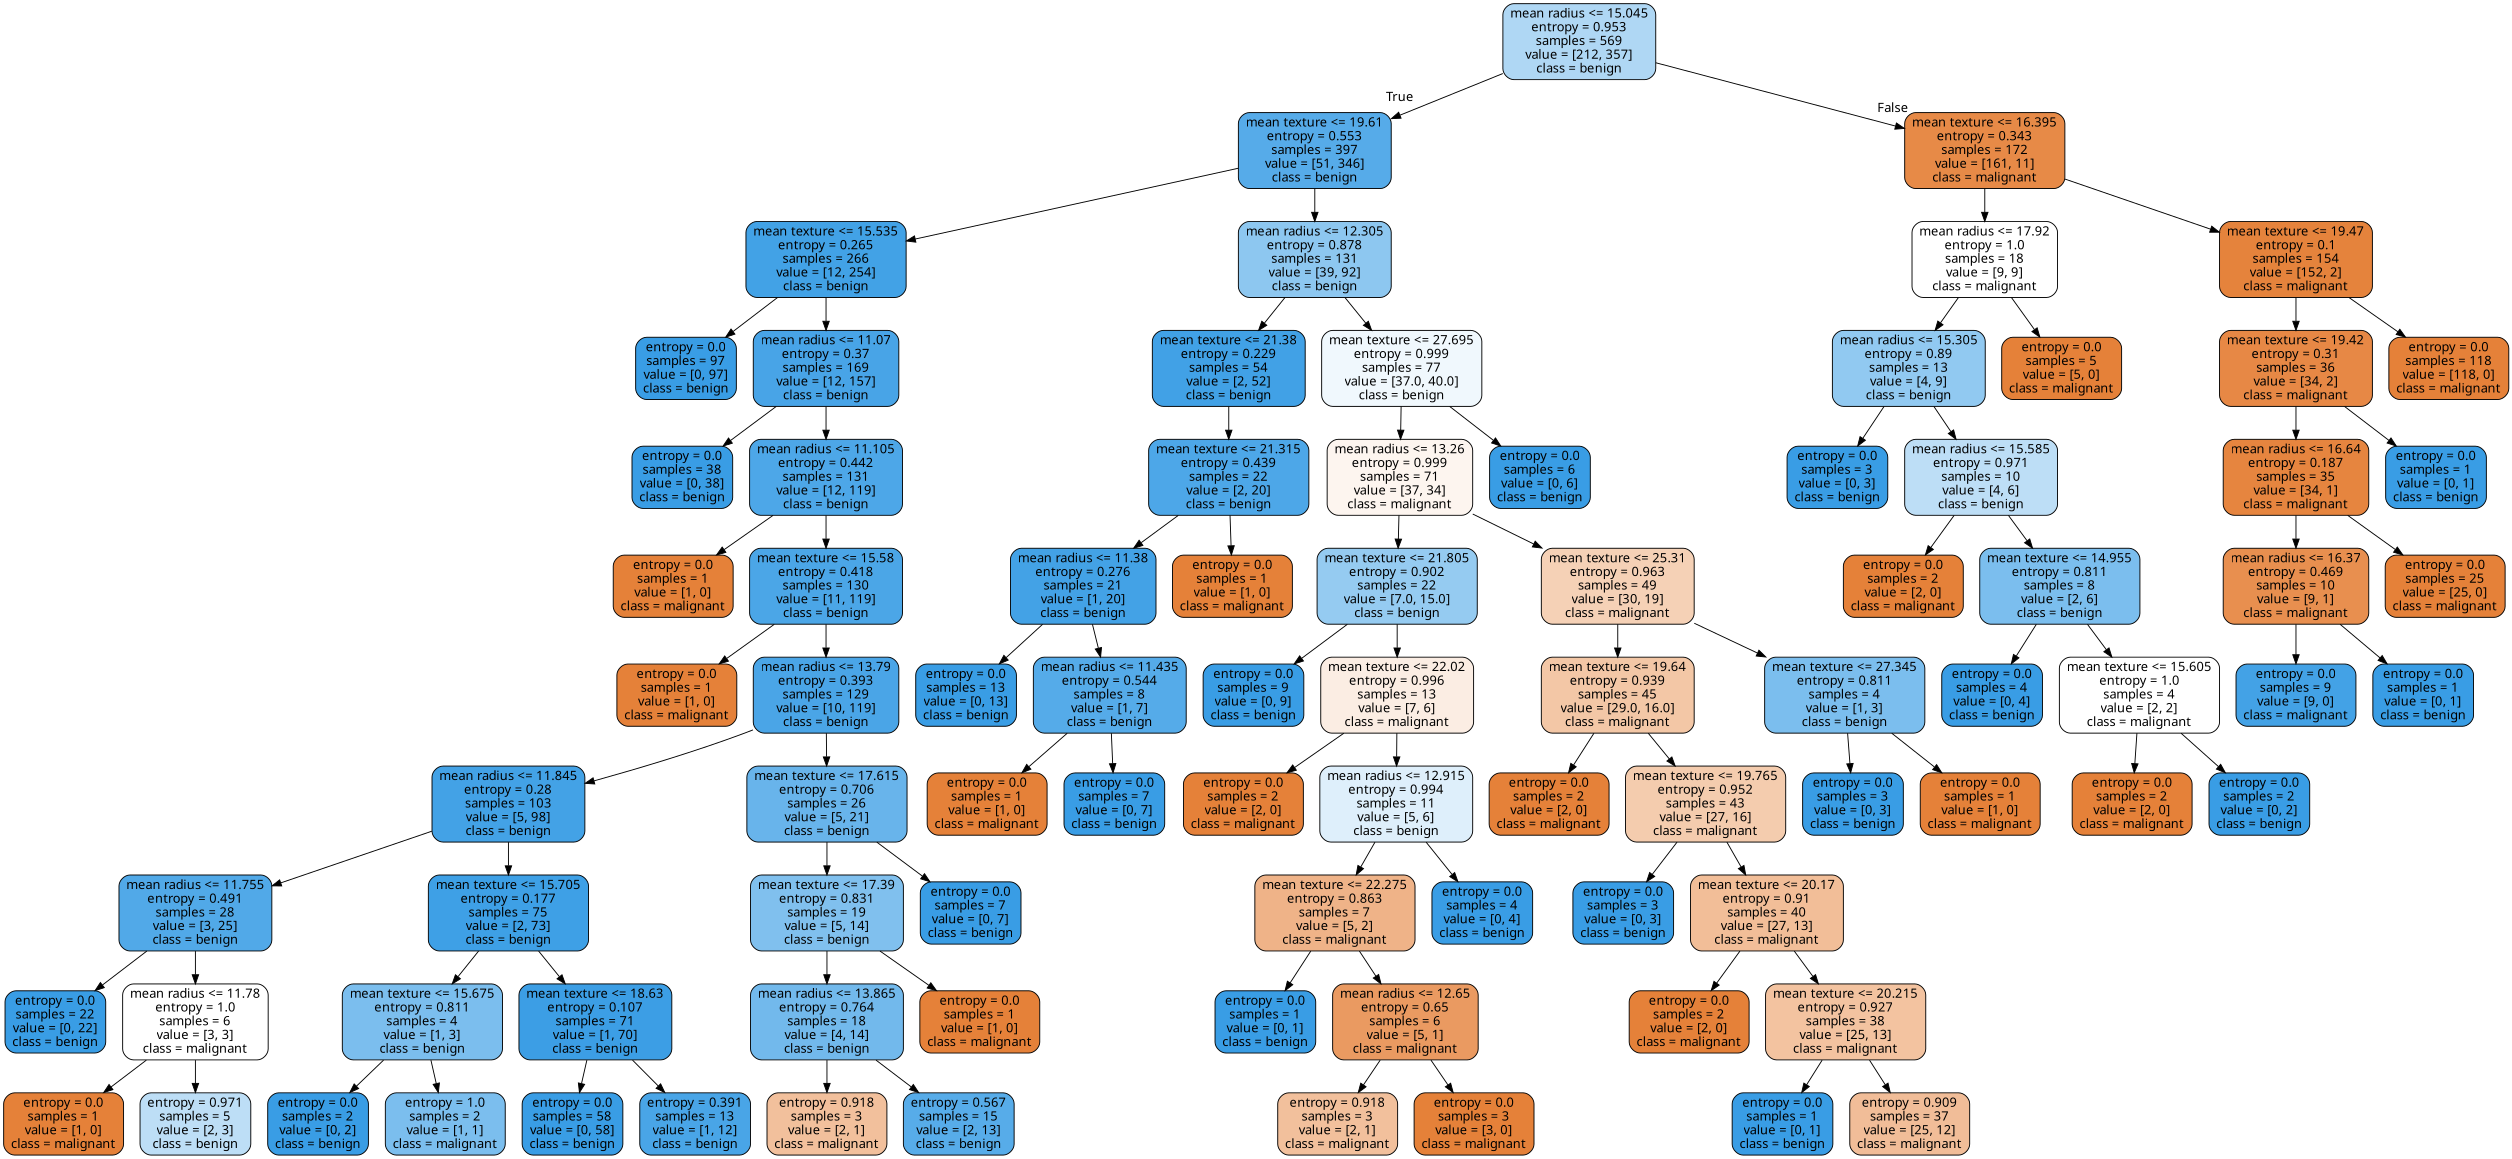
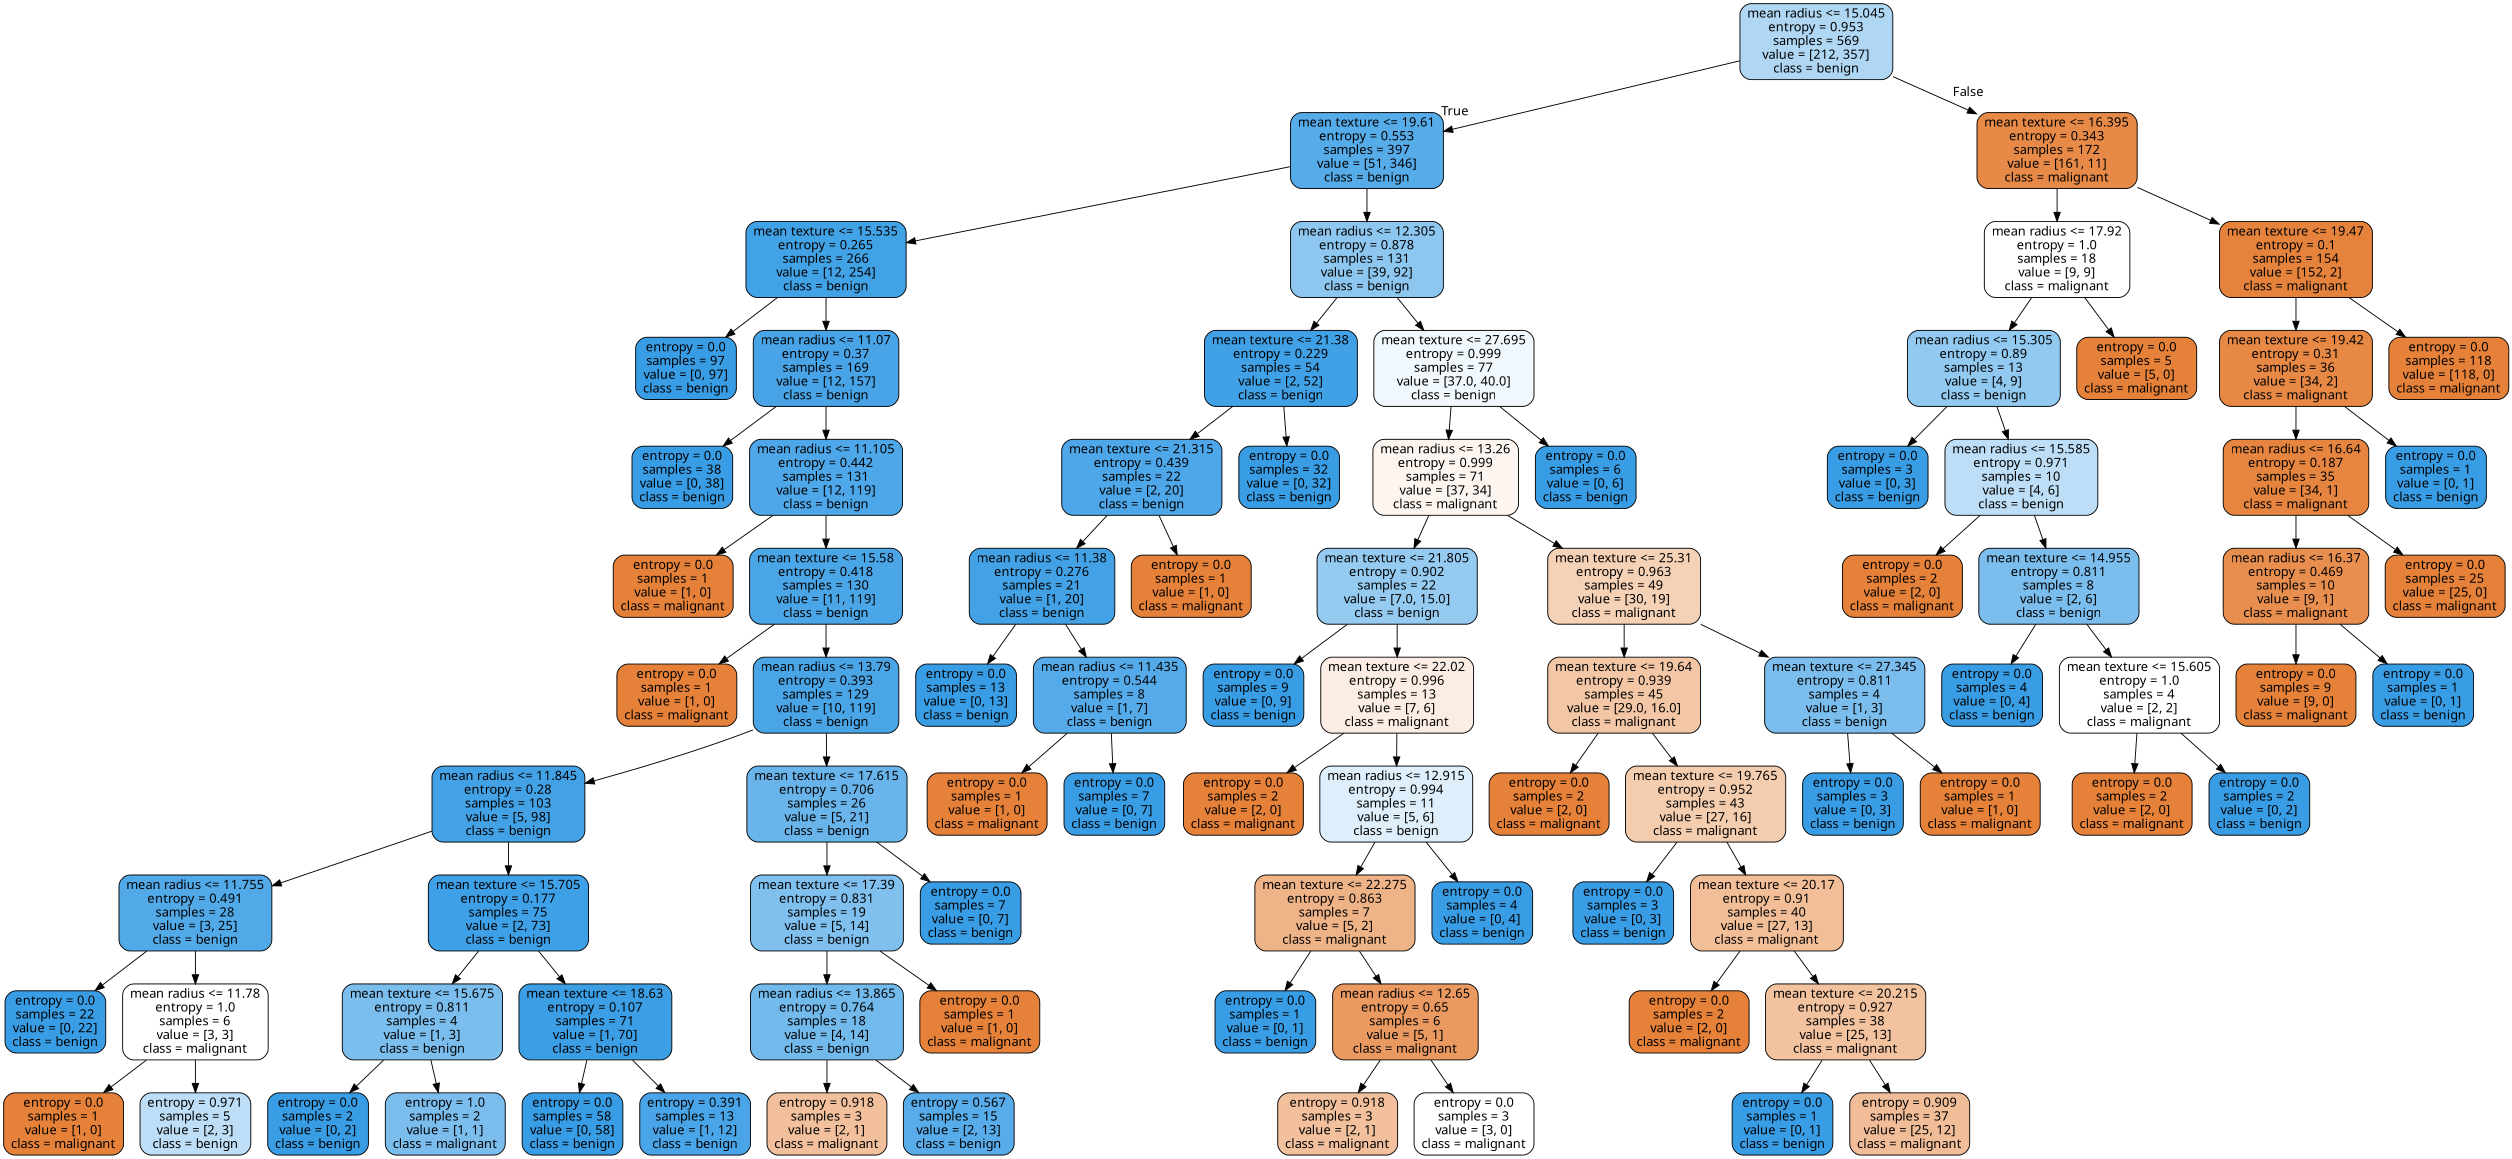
node "entropy = 0.0 samples = 32 value = [0, 32] class = benign": added
node "entropy = 0.0 samples = 9 value = [9, 0] class = malignant": fillcolor #43a2e6 -> #e58139
node "entropy = 0.0 samples = 3 value = [3, 0] class = malignant": fillcolor #e58139 -> #ffffff
